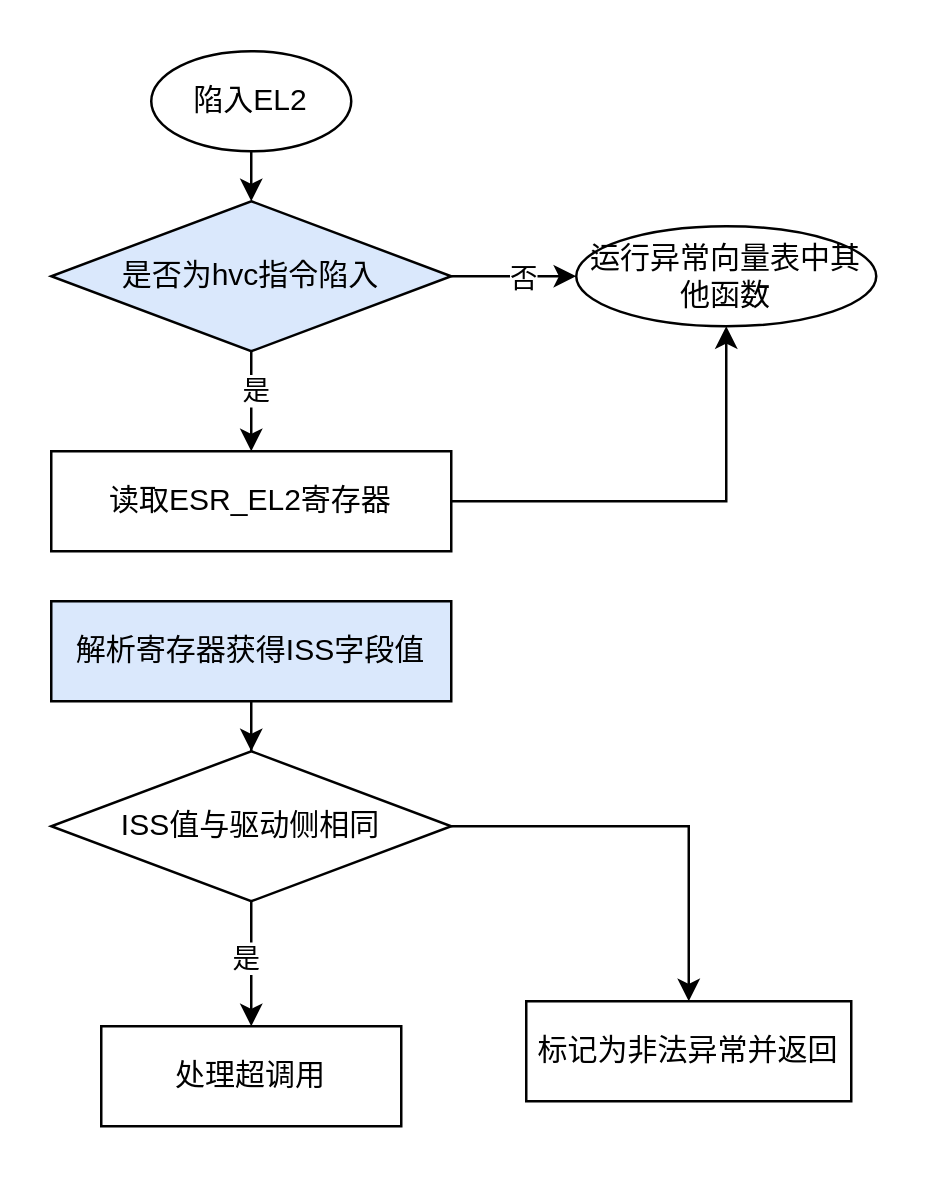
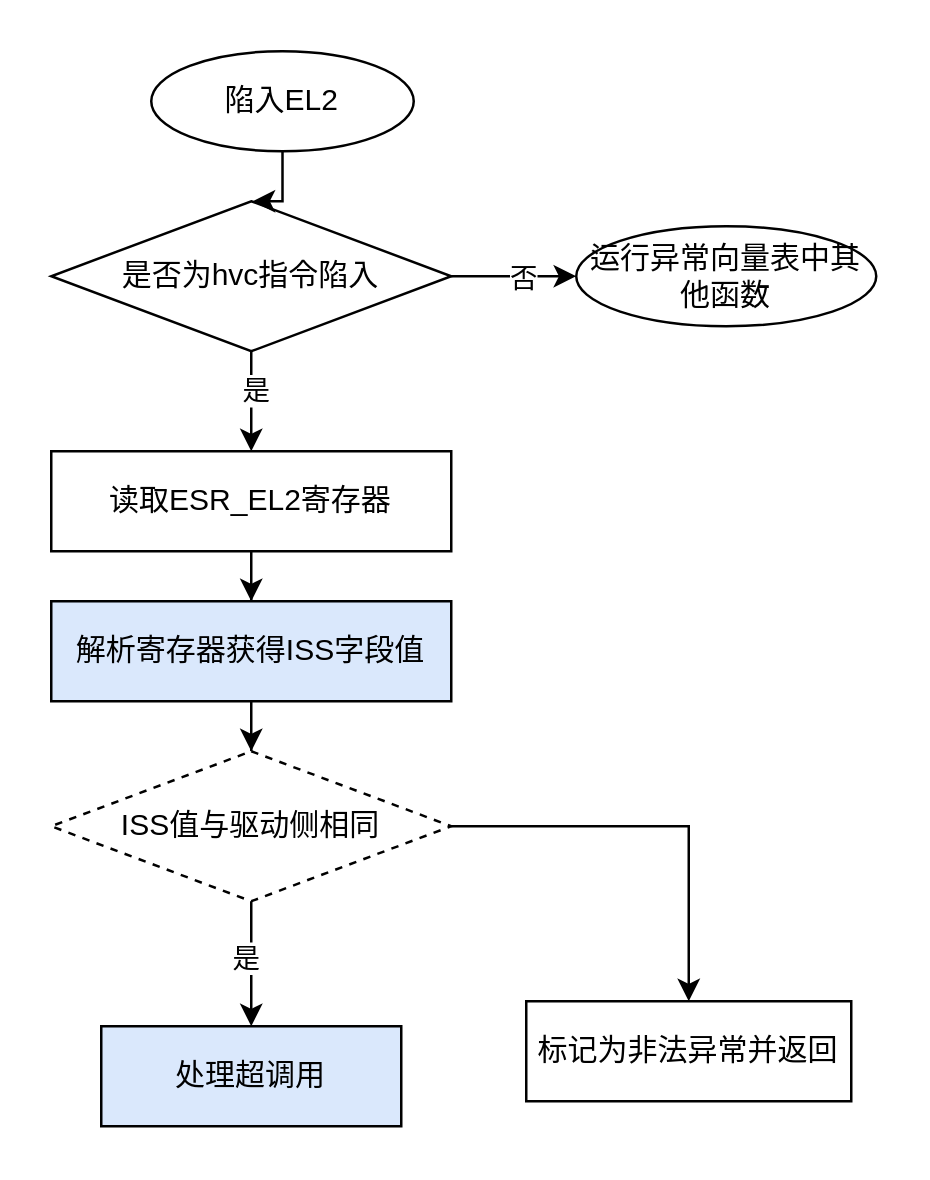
node "陷入EL2": size 200x100 -> 263x100
node "是否为hvc指令陷入": fillcolor #dae8fc -> #ffffff
edge "读取ESR_EL2寄存器" -> "运行异常向量表中其他函数": now "读取ESR_EL2寄存器" -> "解析寄存器获得ISS字段值"
node "ISS值与驱动侧相同": style solid -> dashed
node "处理超调用": fillcolor #ffffff -> #dae8fc
